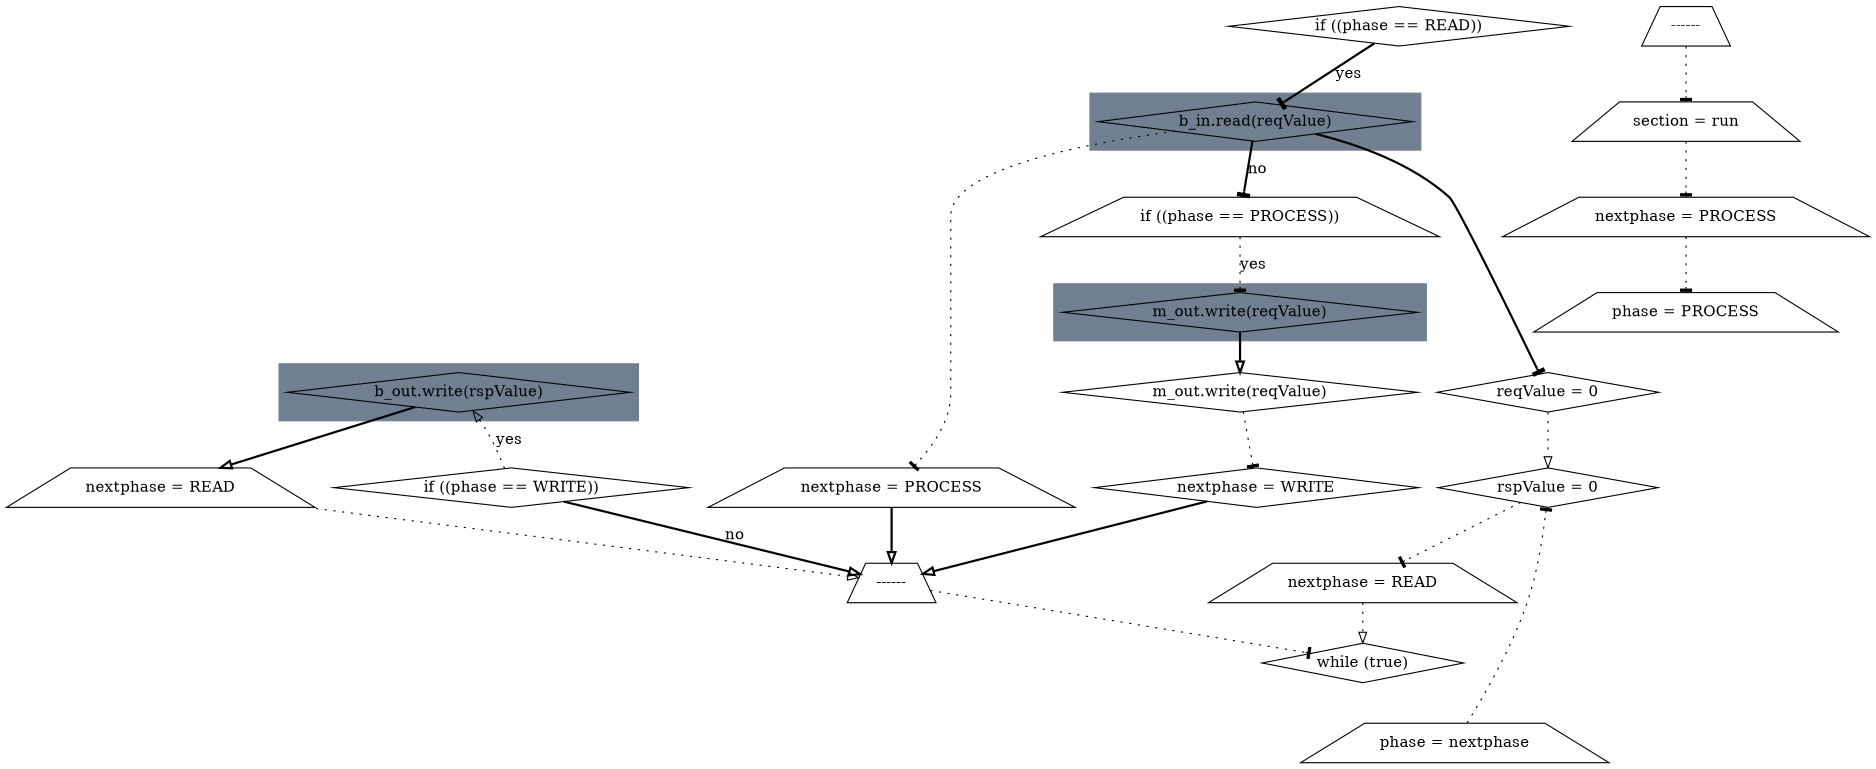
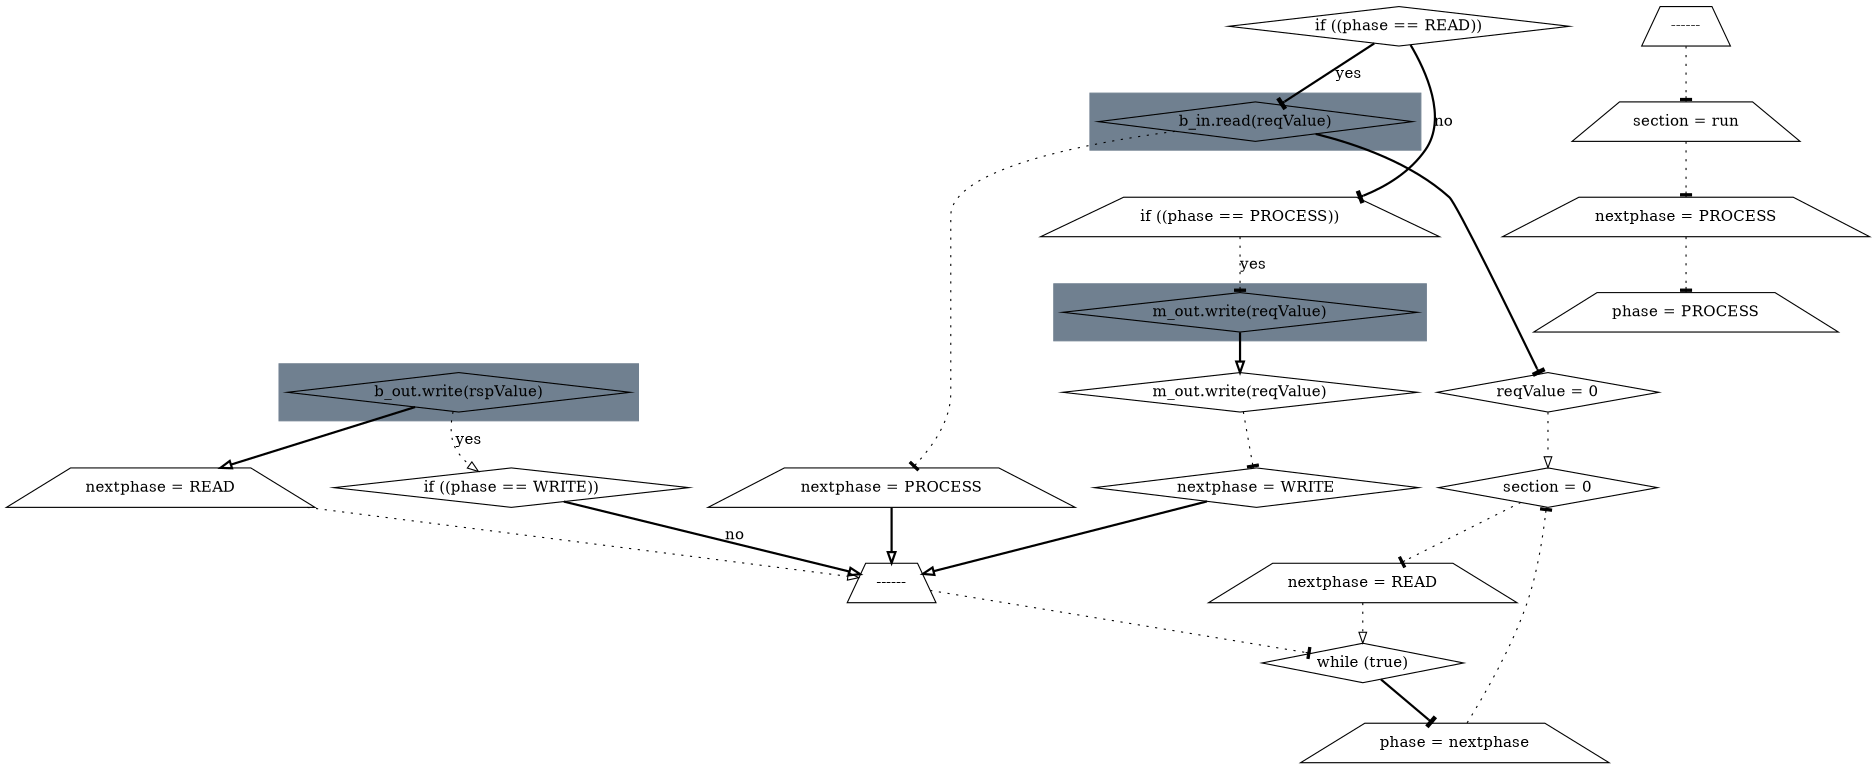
edge "b_in.read(reqValue)" -> "if ((phase == PROCESS))": now "if ((phase == READ))" -> "if ((phase == PROCESS))"
edge "if ((phase == WRITE))" -> "b_out.write(rspValue)": reversed
node "rspValue = 0": label "rspValue = 0" -> "section = 0"
edge "while (true)" -> "phase = nextphase": added
